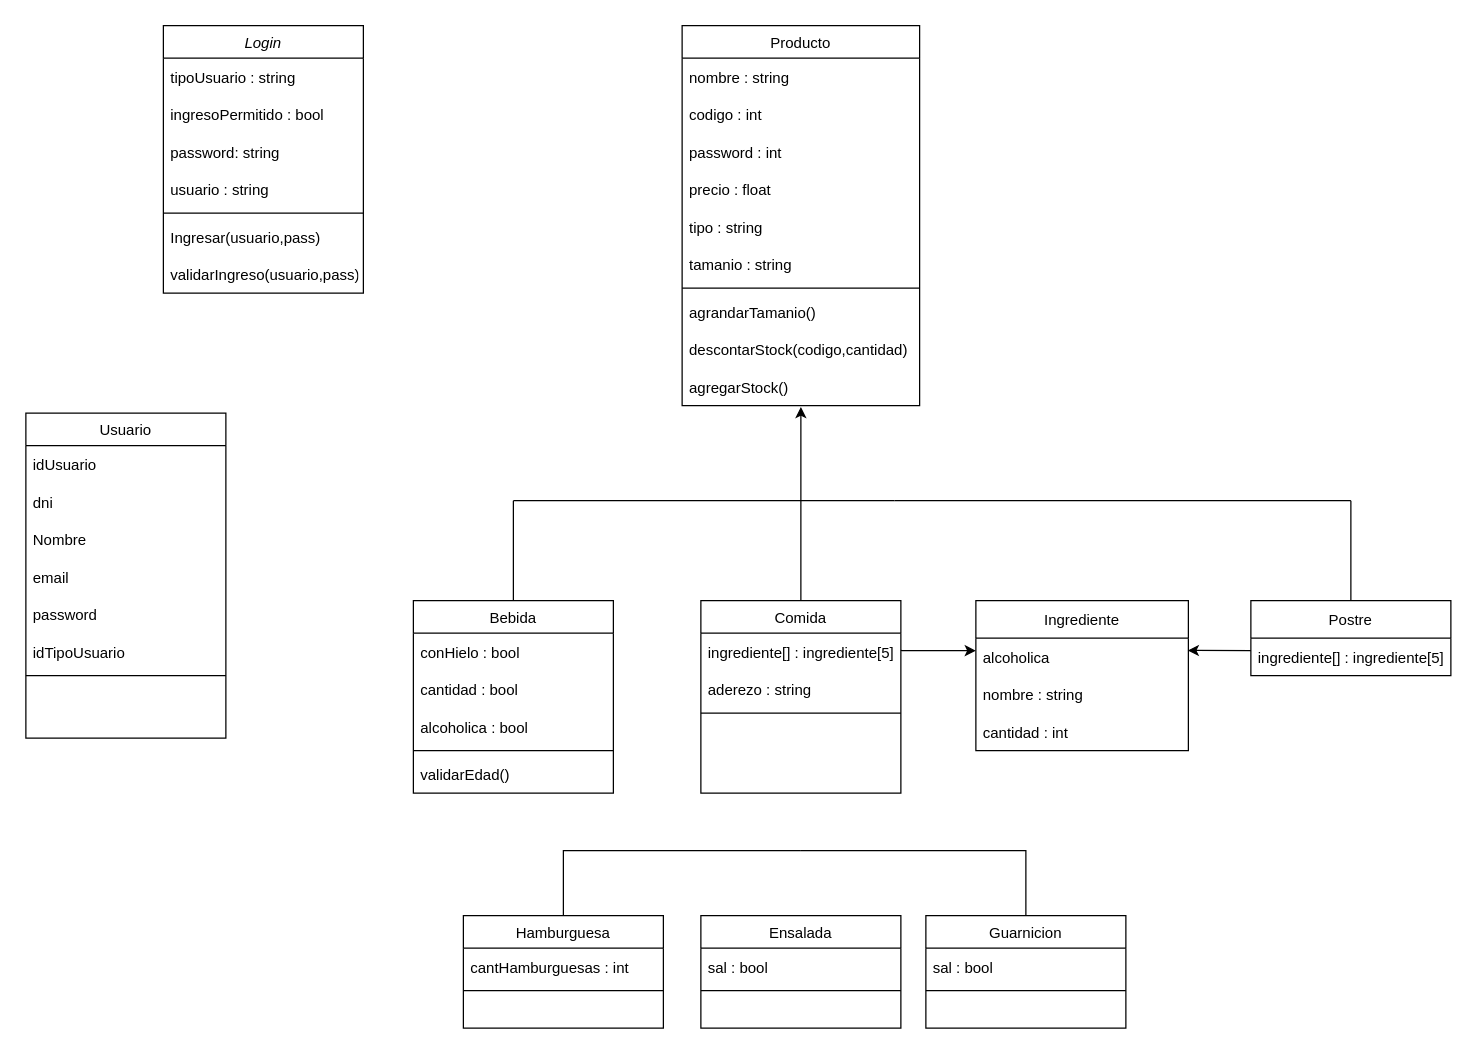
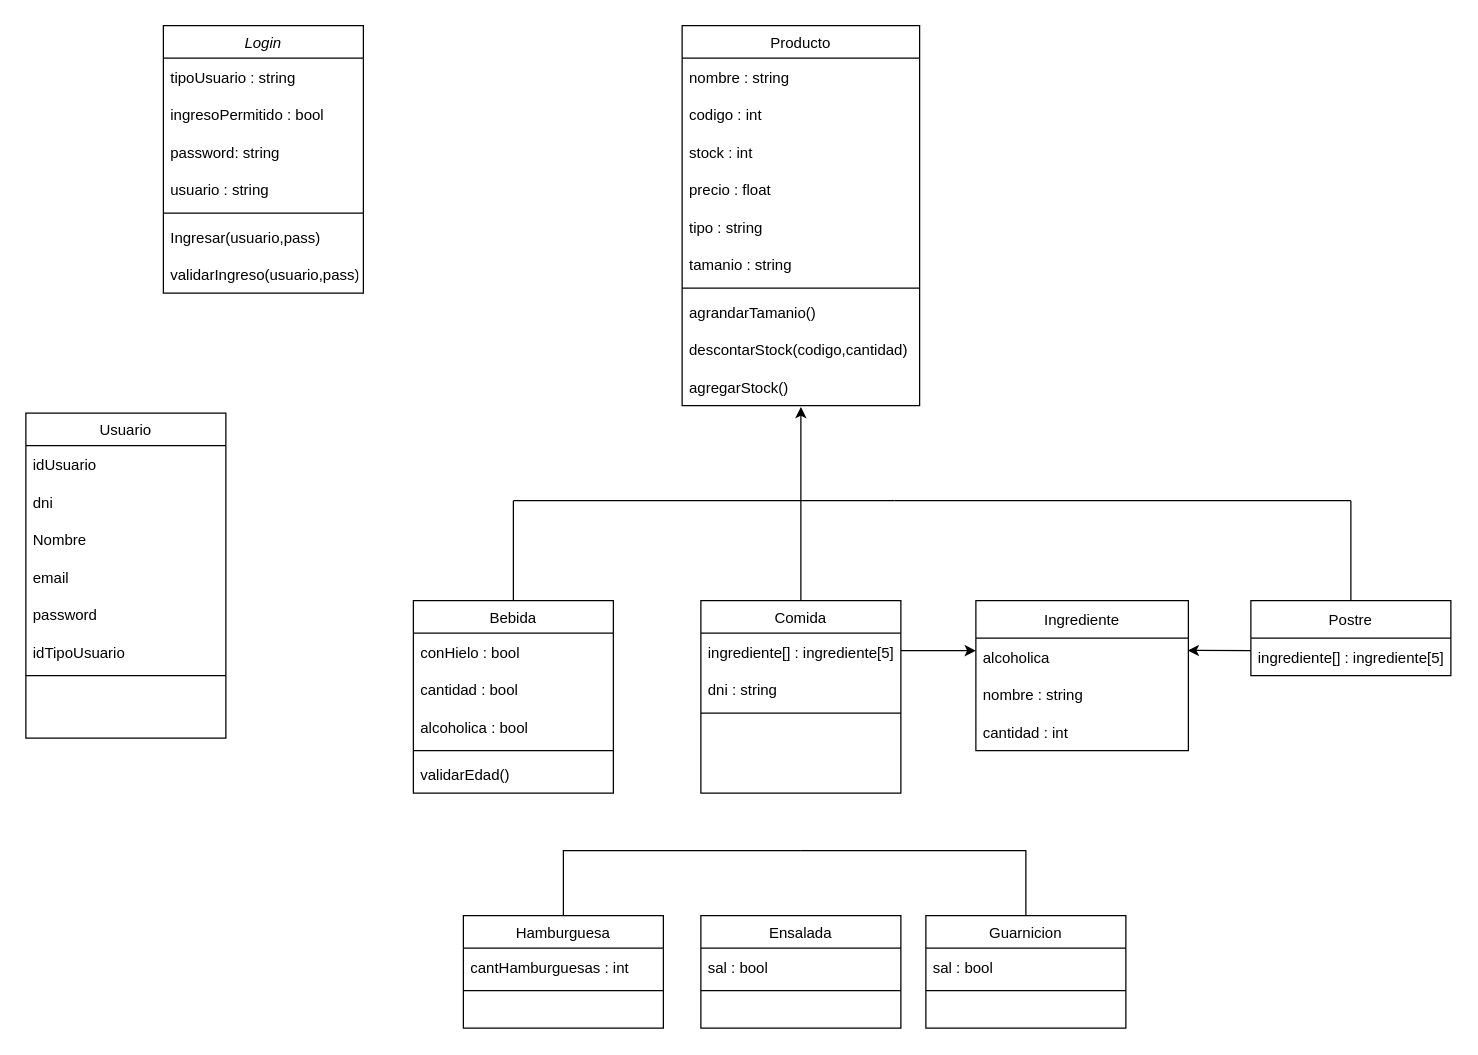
node "password : int": label "password : int" -> "stock : int"
node "aderezo : string": label "aderezo : string" -> "dni : string"
